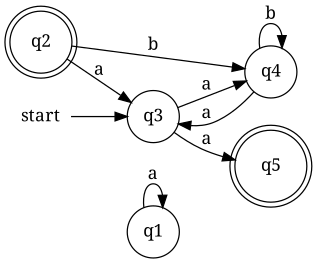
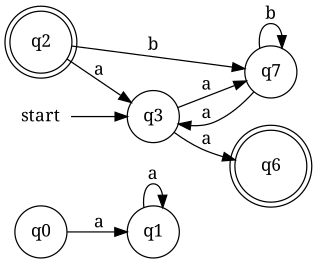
node "q4": label "q4" -> "q7"
node "q5": label "q5" -> "q6"
node "q0": added
